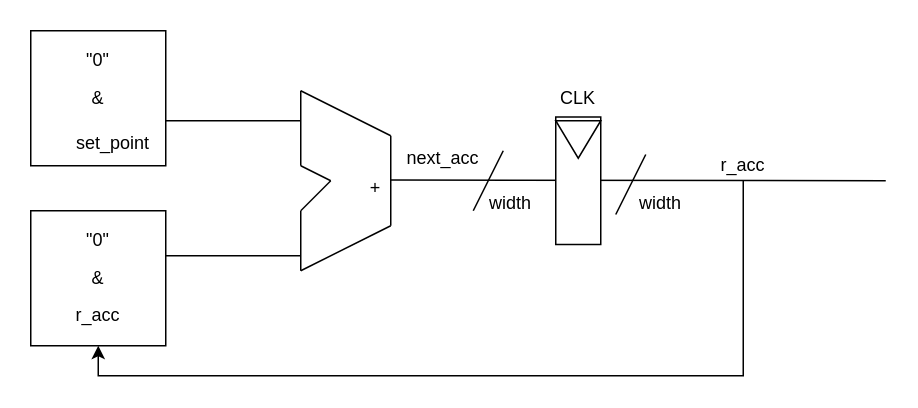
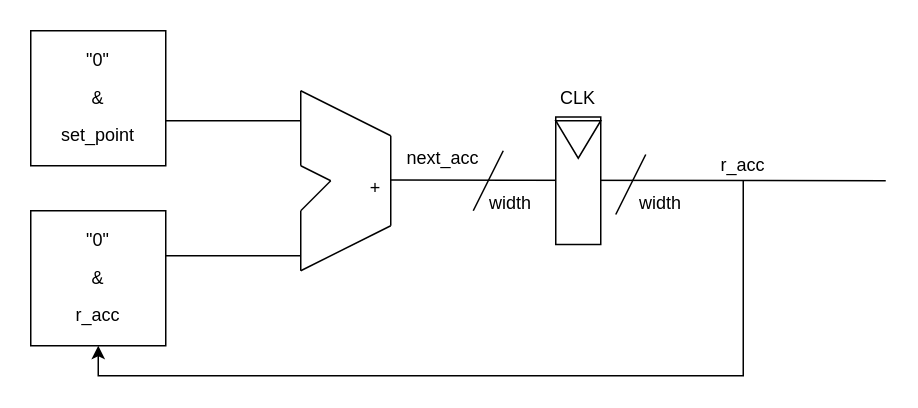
node "set_point": moved (113, 143) -> (98, 136)
